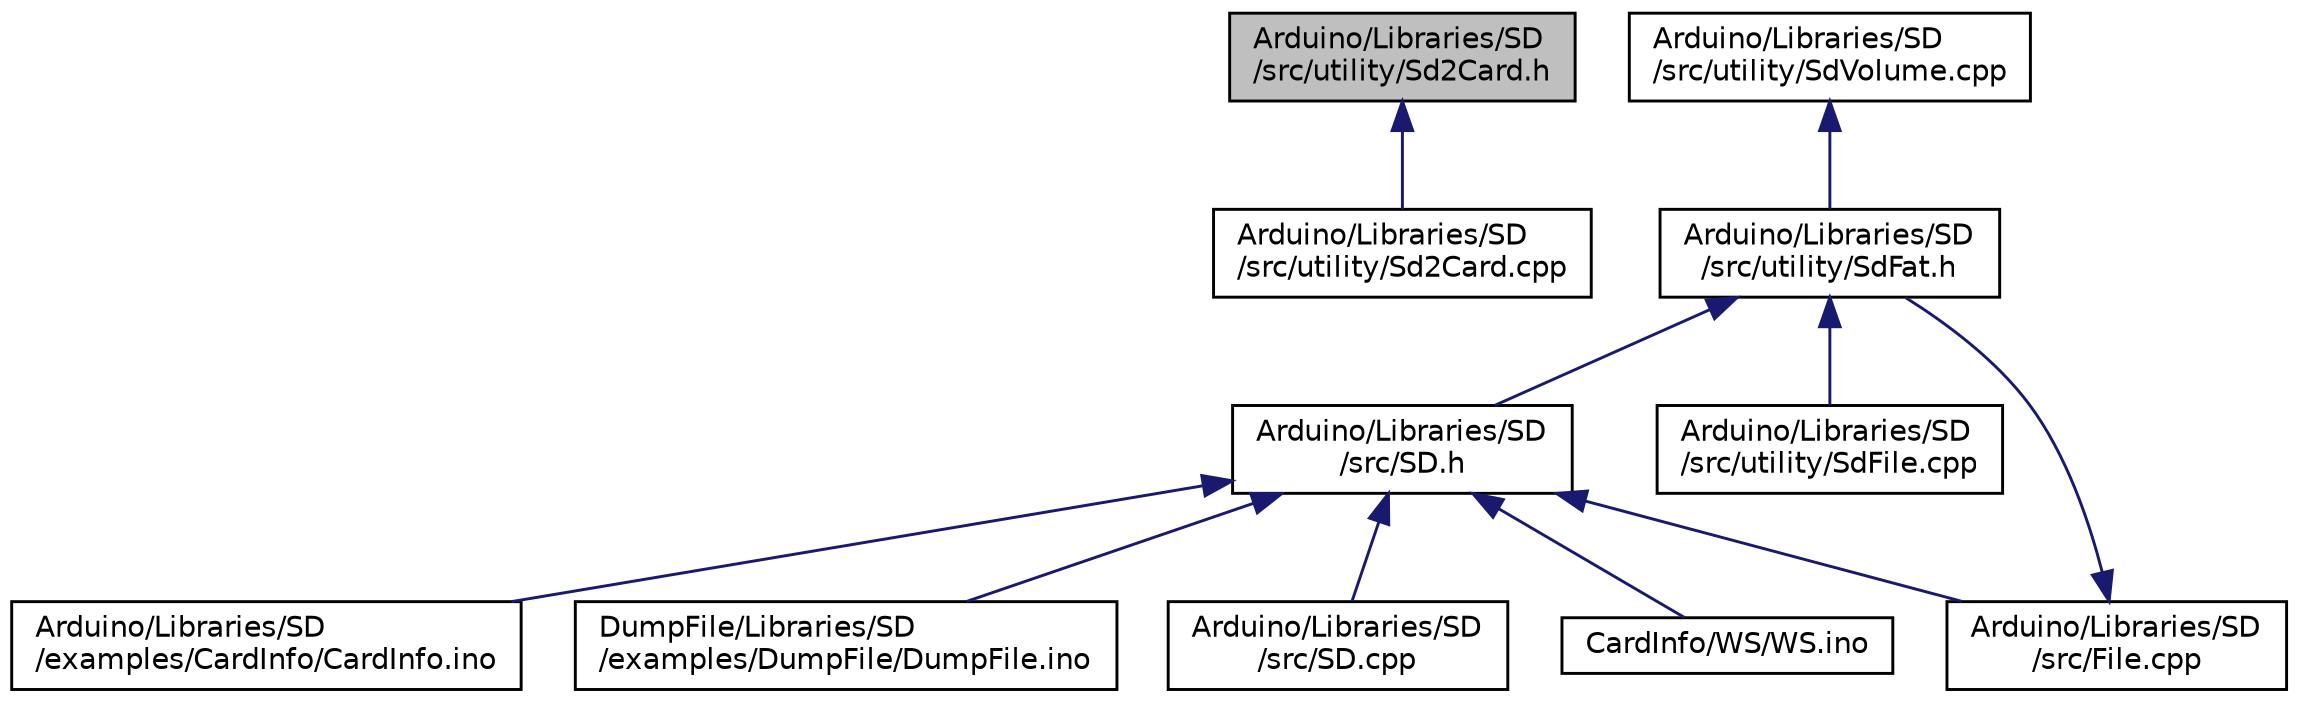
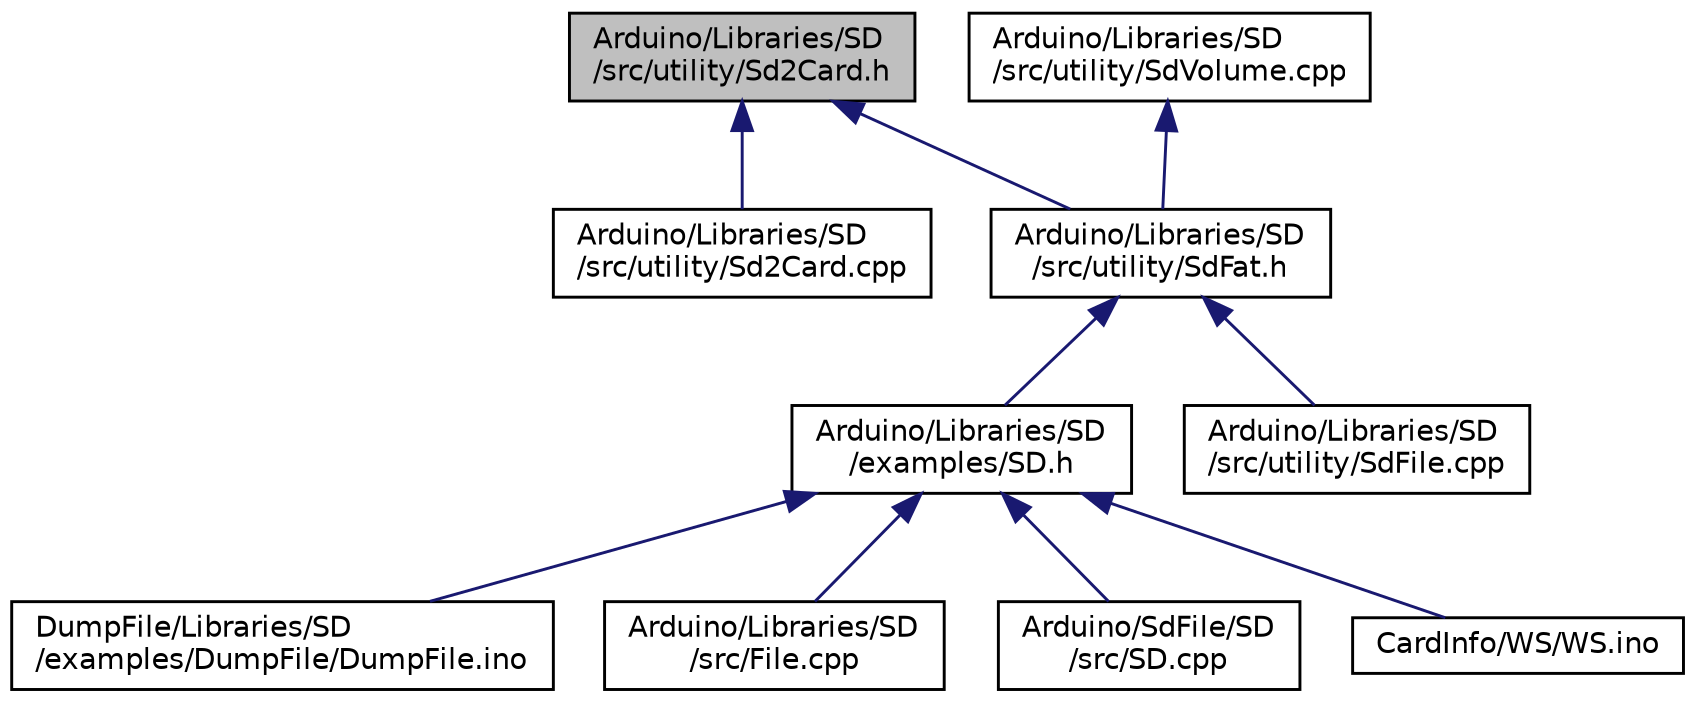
edge "Arduino/Libraries/SD /src/utility/SdFat.h" -> "Arduino/Libraries/SD /src/File.cpp": now "Arduino/Libraries/SD /src/utility/SdFat.h" -> "Arduino/Libraries/SD /src/utility/Sd2Card.h"
node "Arduino/Libraries/SD /src/SD.h": label "Arduino/Libraries/SD /src/SD.h" -> "Arduino/Libraries/SD /examples/SD.h"
node "Arduino/Libraries/SD /examples/CardInfo/CardInfo.ino": removed
node "Arduino/Libraries/SD /src/SD.cpp": label "Arduino/Libraries/SD /src/SD.cpp" -> "Arduino/SdFile/SD /src/SD.cpp"
